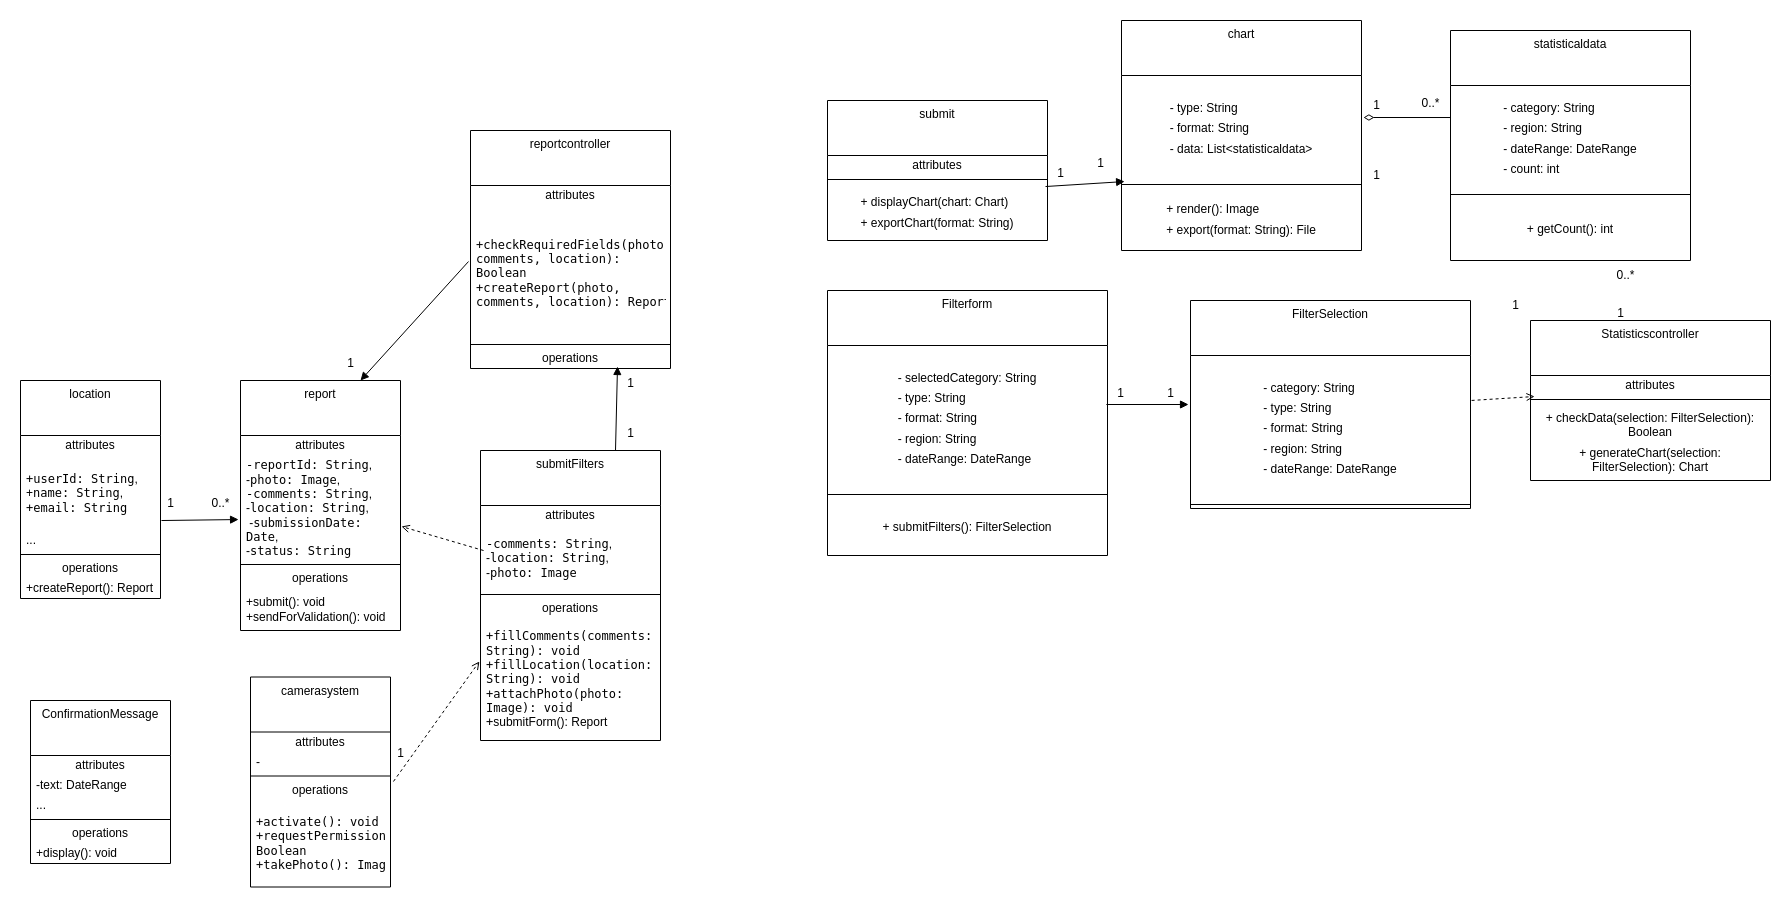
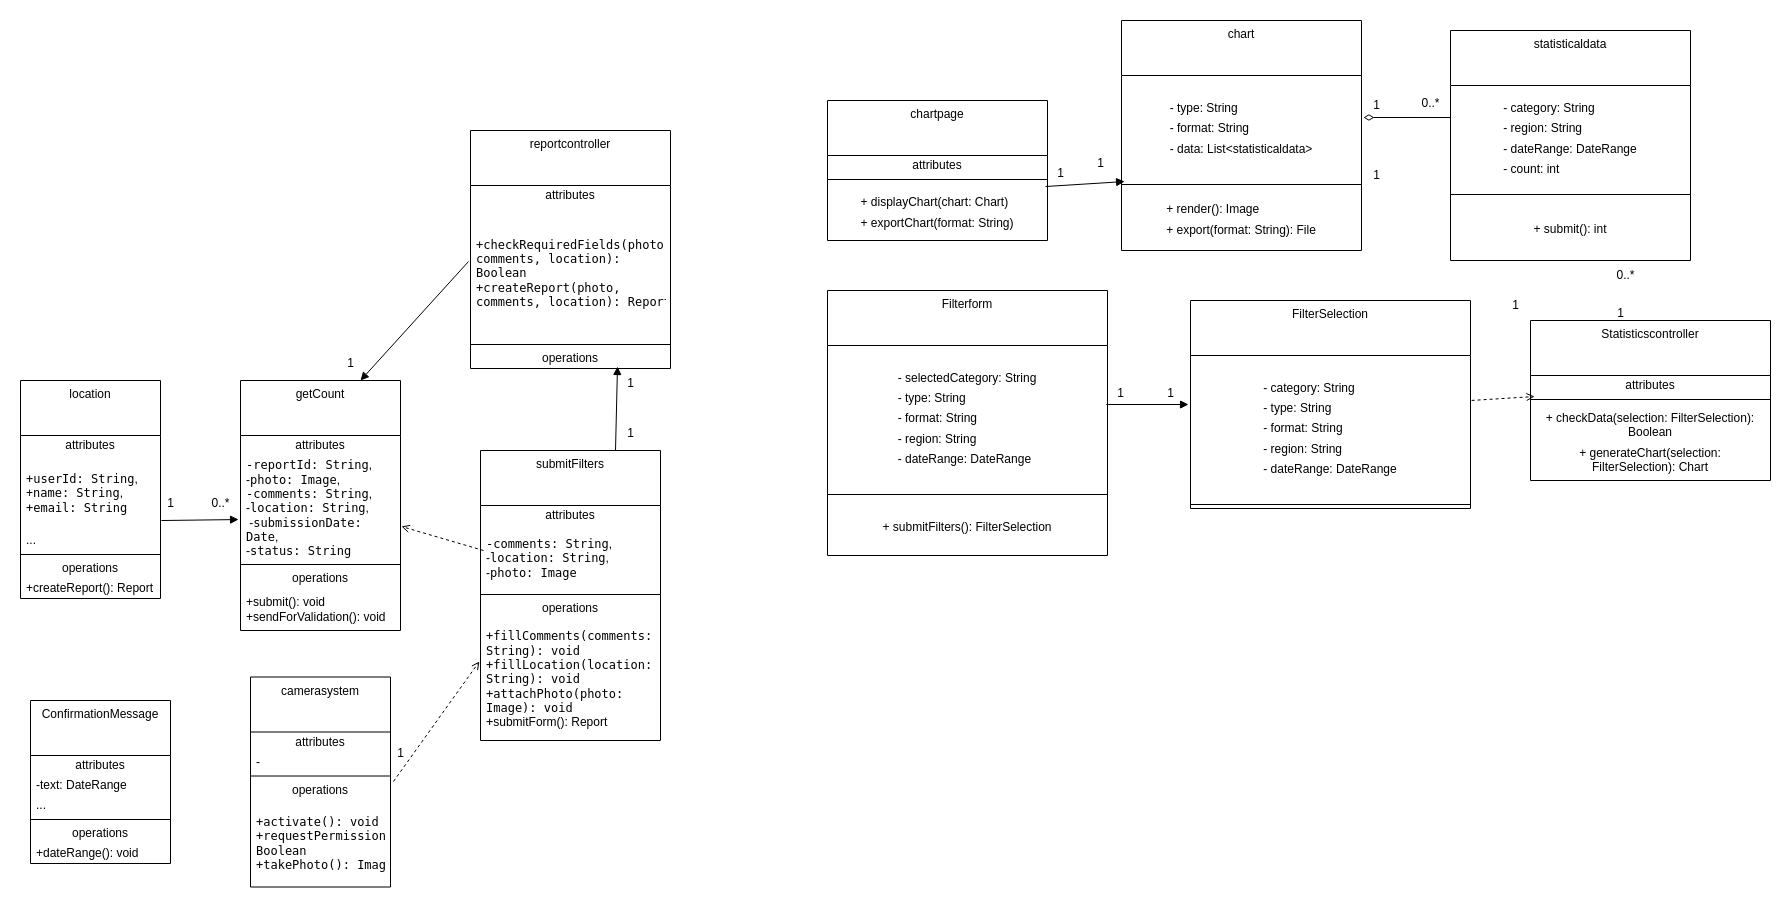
node "submit": label "submit" -> "chartpage"
node "+ getCount(): int": label "+ getCount(): int" -> "+ submit(): int"
node "report": label "report" -> "getCount"
node "+display(): void": label "+display(): void" -> "+dateRange(): void"
